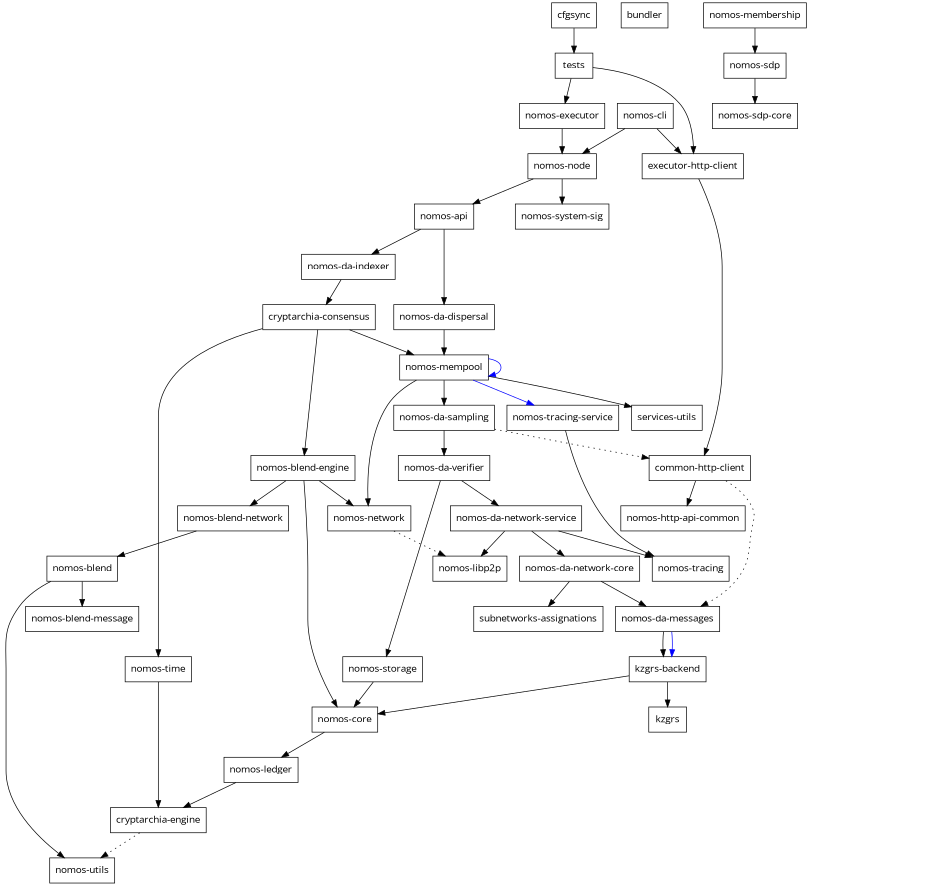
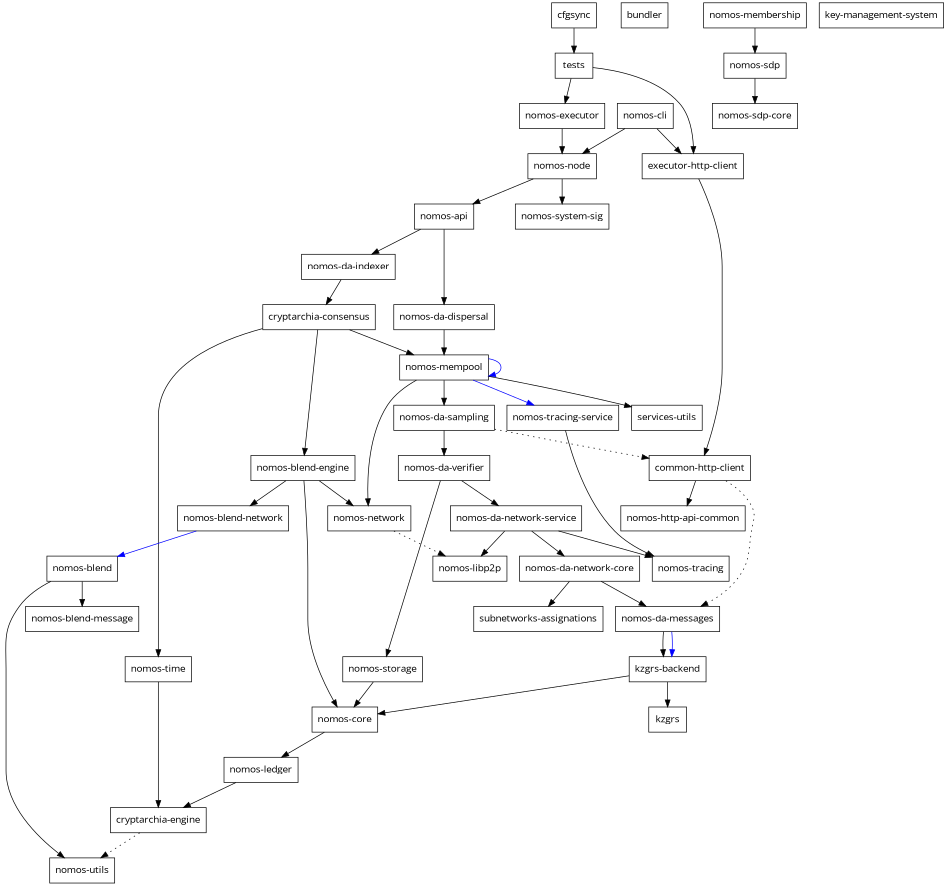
node "key-management-system": added
edge "nomos-blend-network" -> "nomos-blend": color black -> blue
